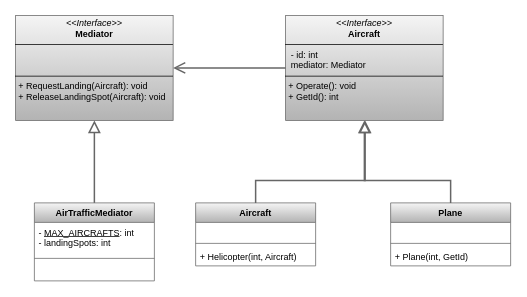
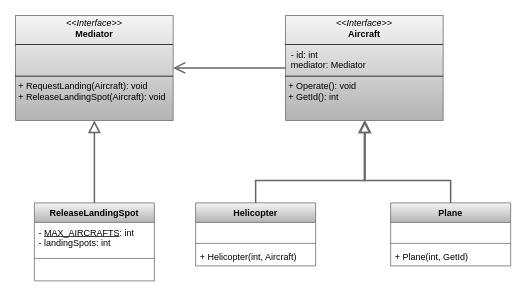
node "AirTrafficMediator": label "AirTrafficMediator" -> "ReleaseLandingSpot"
node "Aircraft": label "Aircraft" -> "Helicopter"
